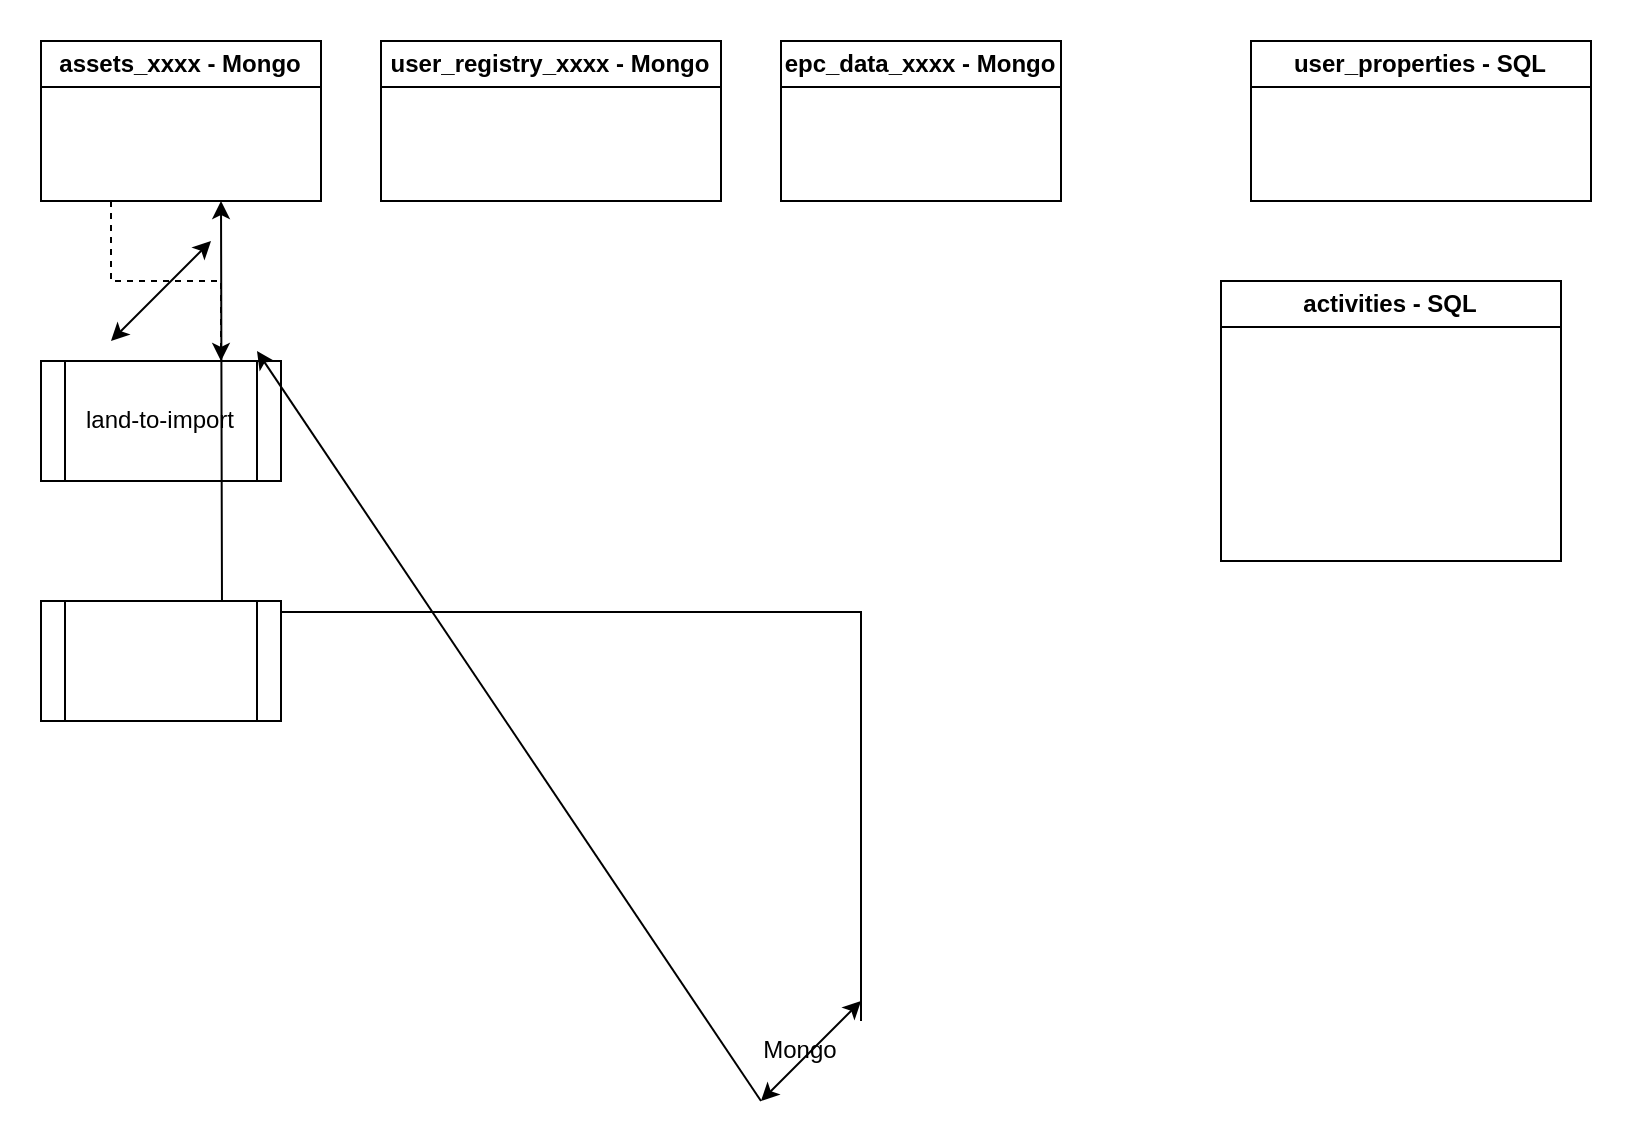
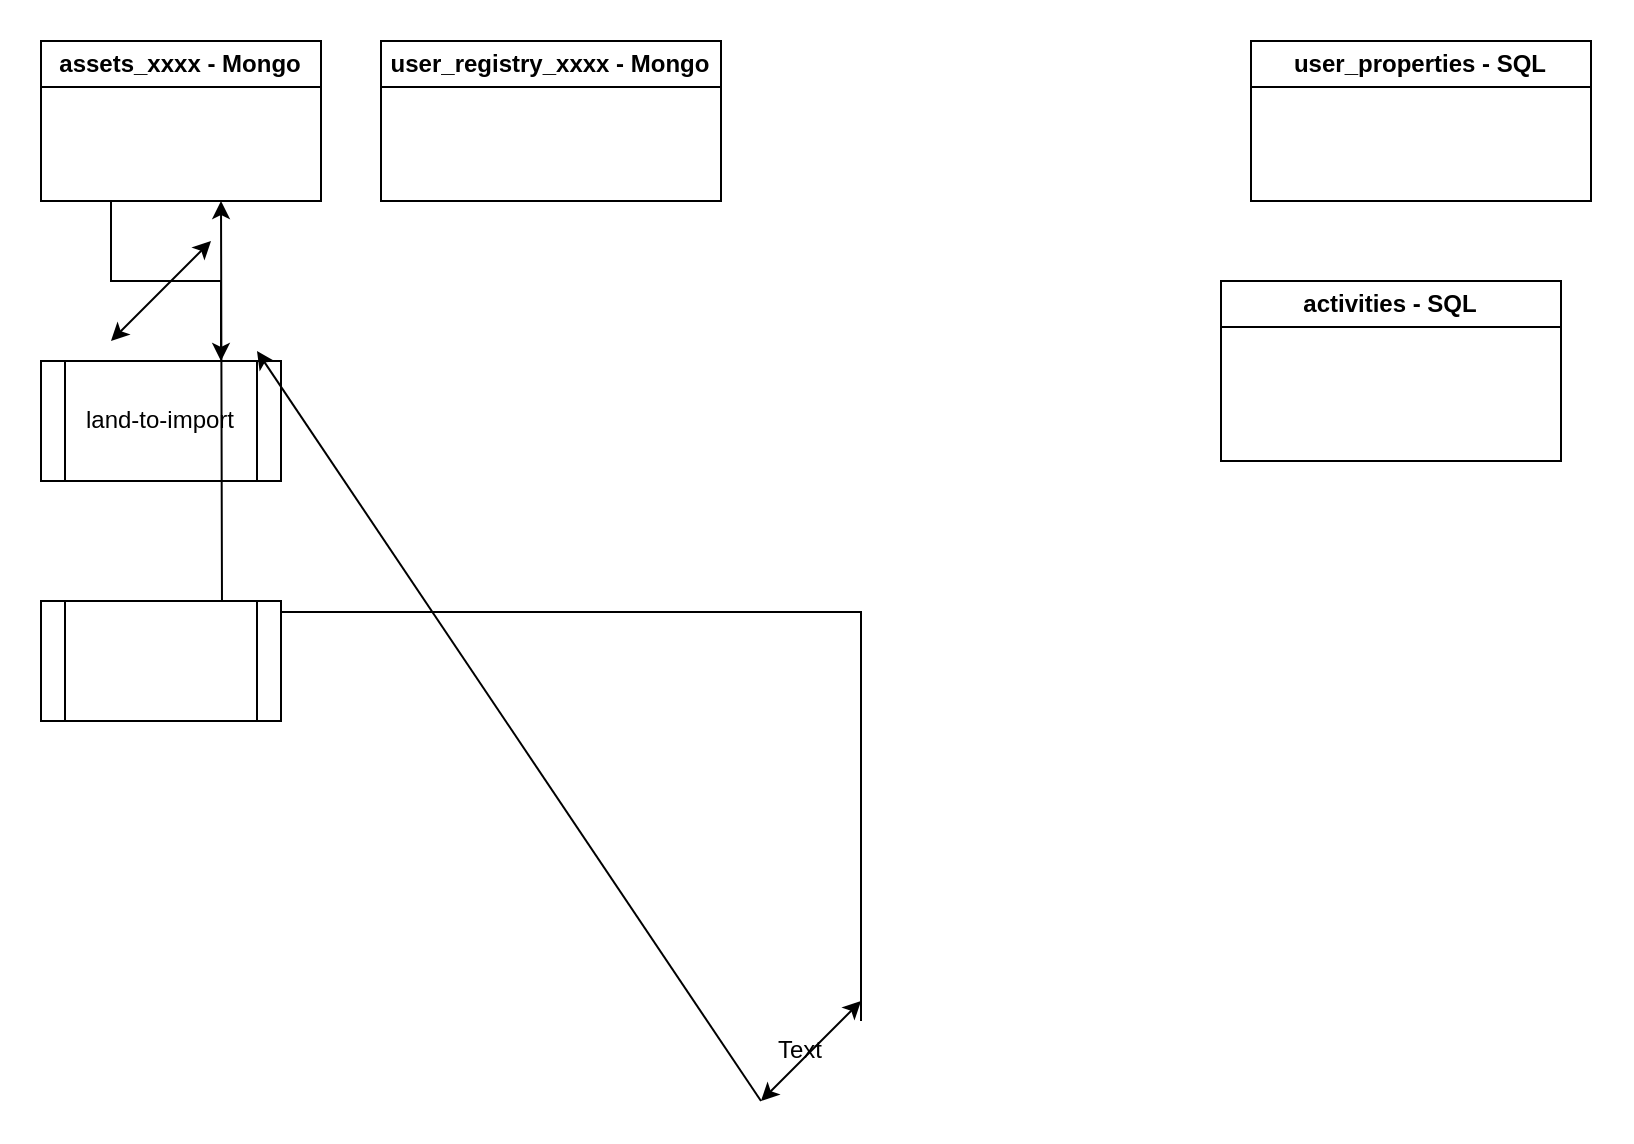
node "epc_data_xxxx - Mongo": removed
edge "assets_xxxx - Mongo" -> "land-to-import": style dashed -> solid
node "activities - SQL": size 340x280 -> 340x180
node "Mongo": label "Mongo" -> "Text"
